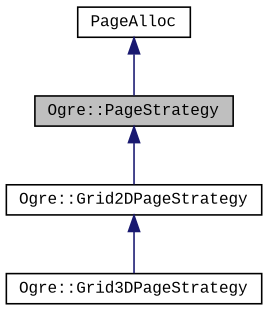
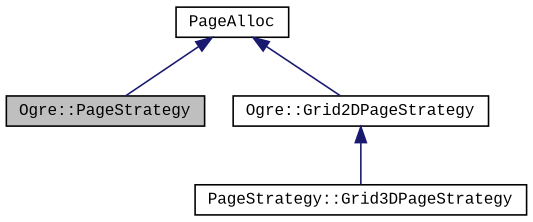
edge "Ogre::Grid2DPageStrategy" -> "Ogre::PageStrategy": now "Ogre::Grid2DPageStrategy" -> "PageAlloc"
node "Ogre::Grid3DPageStrategy": label "Ogre::Grid3DPageStrategy" -> "PageStrategy::Grid3DPageStrategy"
